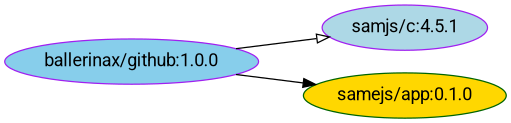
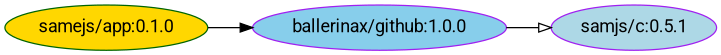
node "samjs/c:4.5.1": label "samjs/c:4.5.1" -> "samjs/c:0.5.1"
edge "ballerinax/github:1.0.0" -> "samejs/app:0.1.0": reversed
